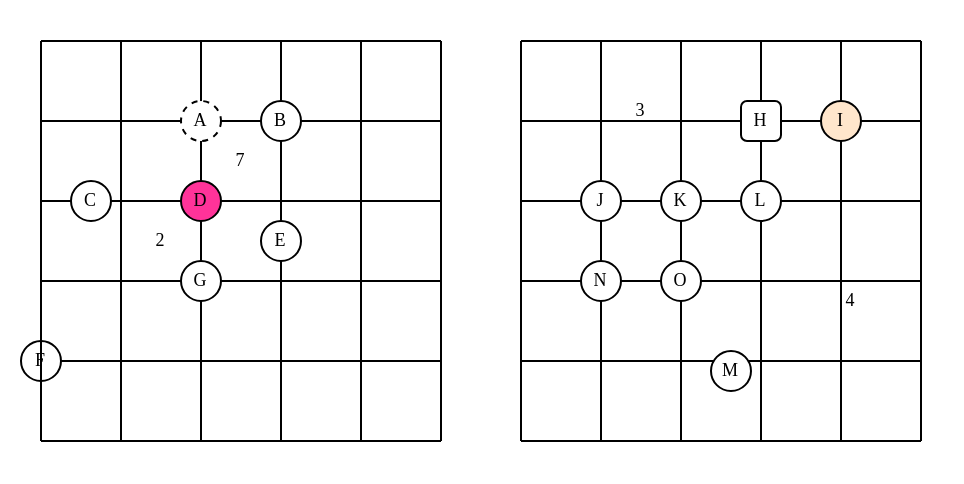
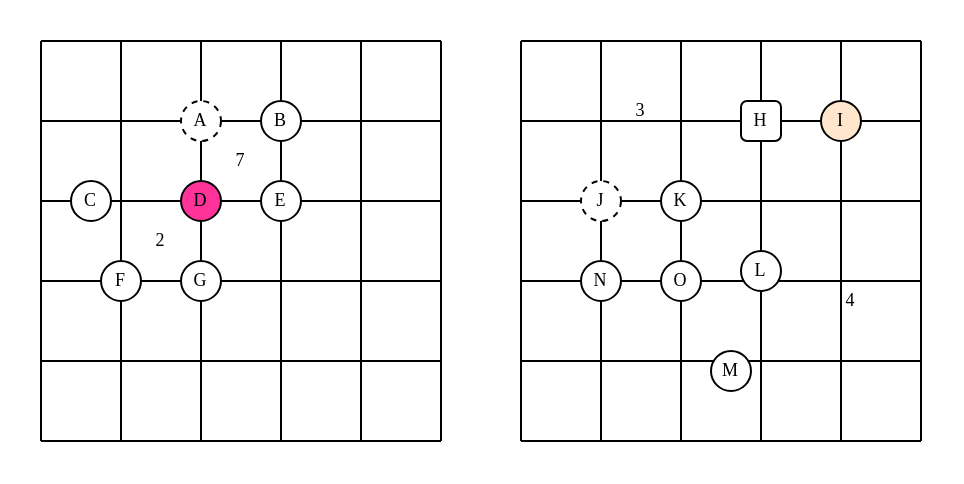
node "J": style solid -> dashed
node "L": moved (761, 201) -> (761, 271)
node "E": moved (281, 241) -> (281, 201)
node "F": moved (41, 361) -> (121, 281)
